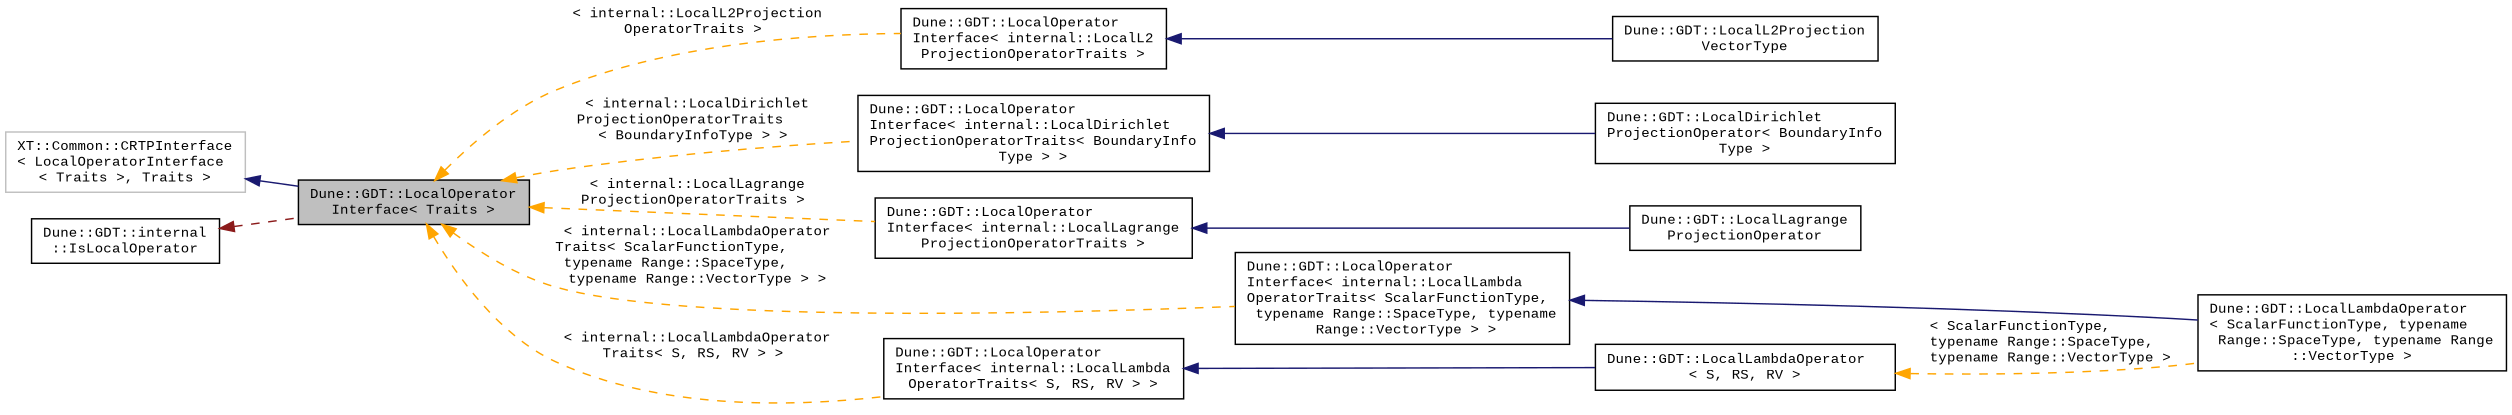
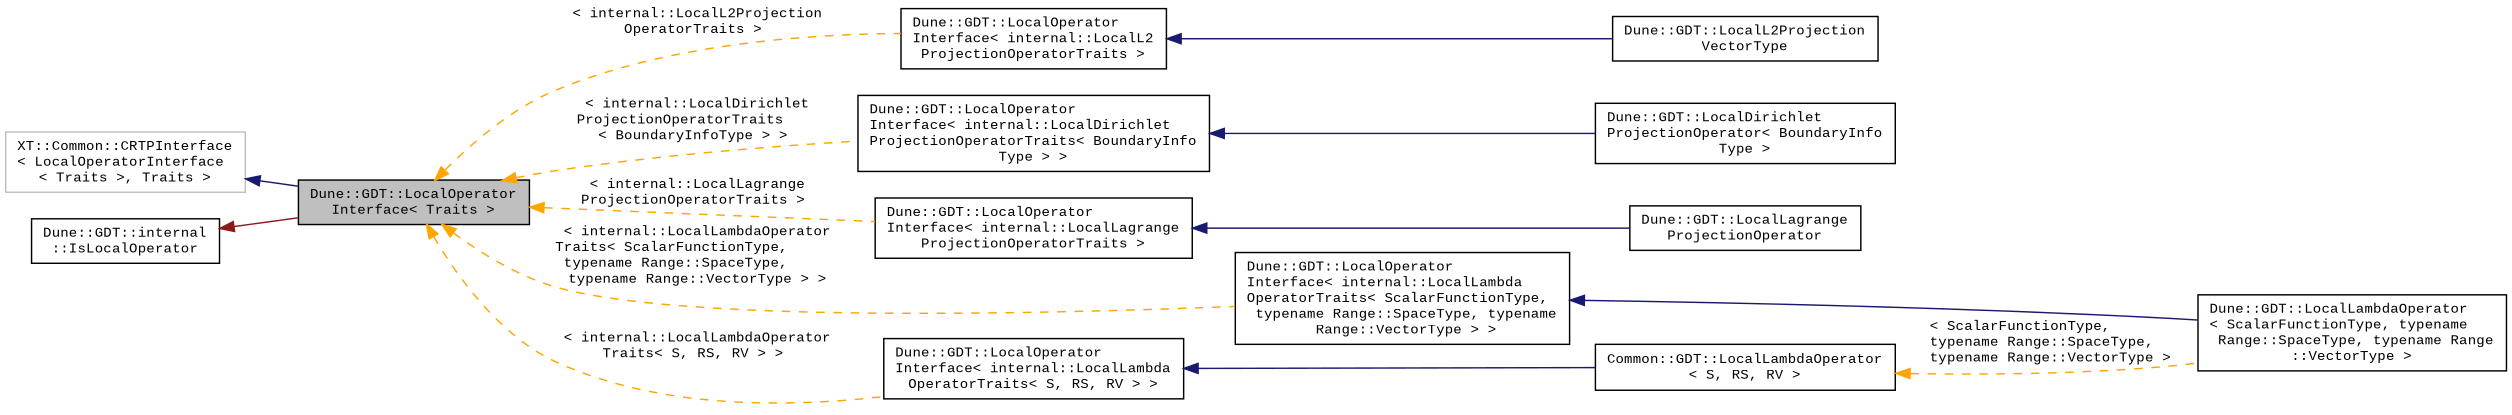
edge "Dune::GDT::LocalOperator Interface< Traits >" -> "Dune::GDT::internal ::IsLocalOperator": style dashed -> solid
node "Dune::GDT::LocalLambdaOperator < S, RS, RV >": label "Dune::GDT::LocalLambdaOperator < S, RS, RV >" -> "Common::GDT::LocalLambdaOperator < S, RS, RV >"
